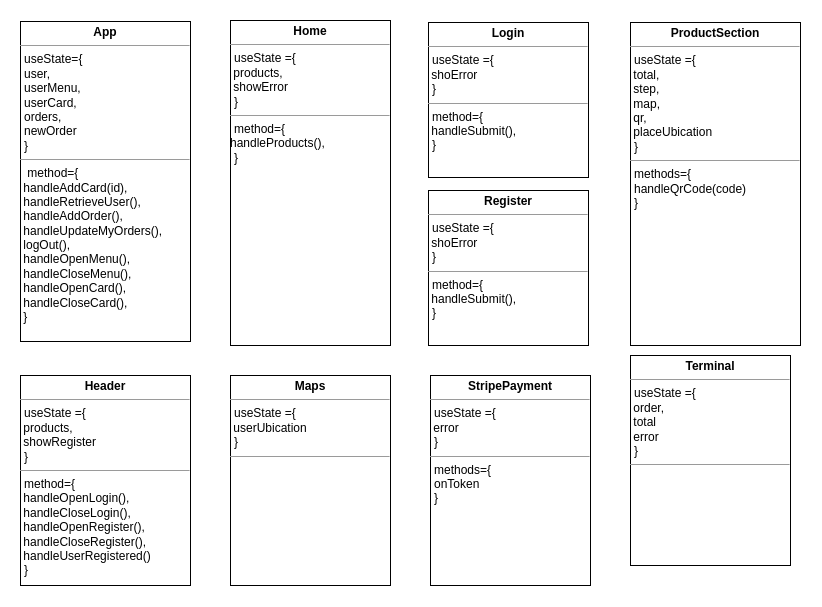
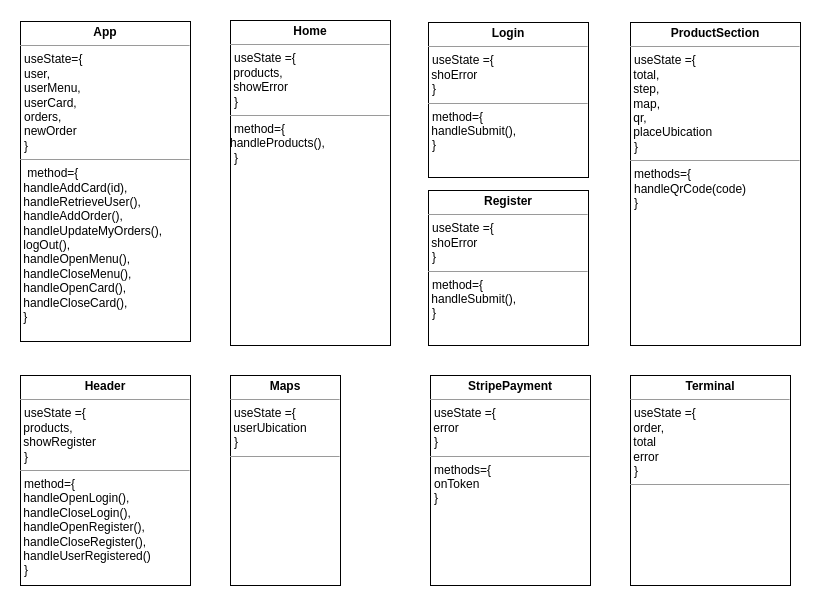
node "Terminal useState ={ order, total error }": moved (711, 461) -> (711, 481)
node "Maps useState ={ userUbication }": size 160x210 -> 110x210
